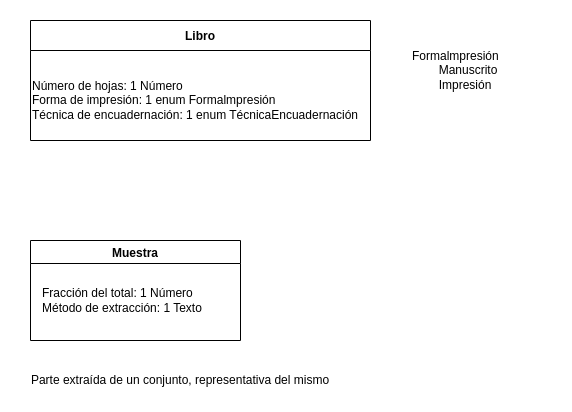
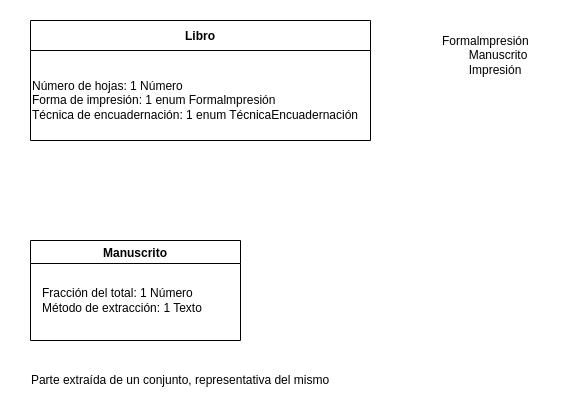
node "Formalmpresión Manuscrito Impresión": moved (466, 71) -> (496, 56)
node "Muestra": label "Muestra" -> "Manuscrito"
